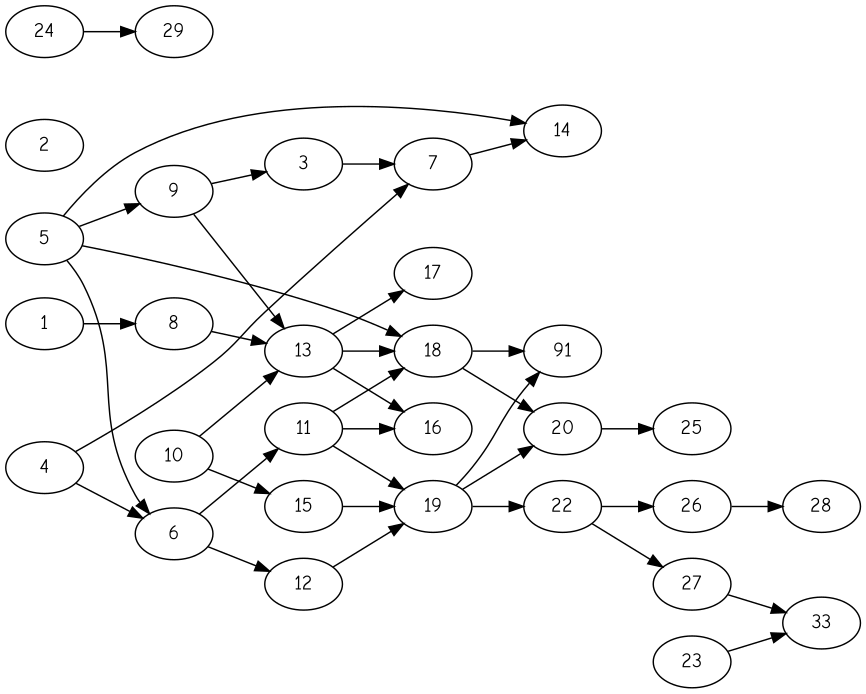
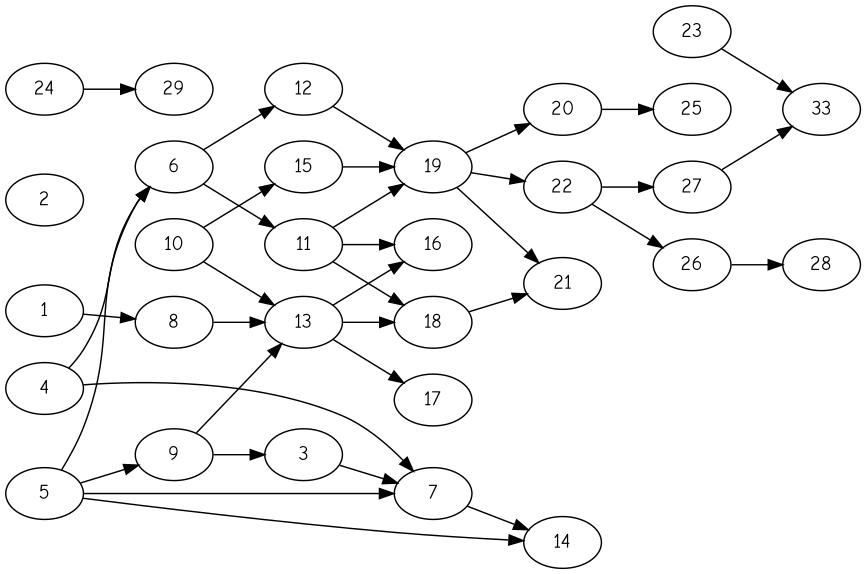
edge "5" -> "18": now "5" -> "7"
node "91": label "91" -> "21"
edge "18" -> "20": removed
